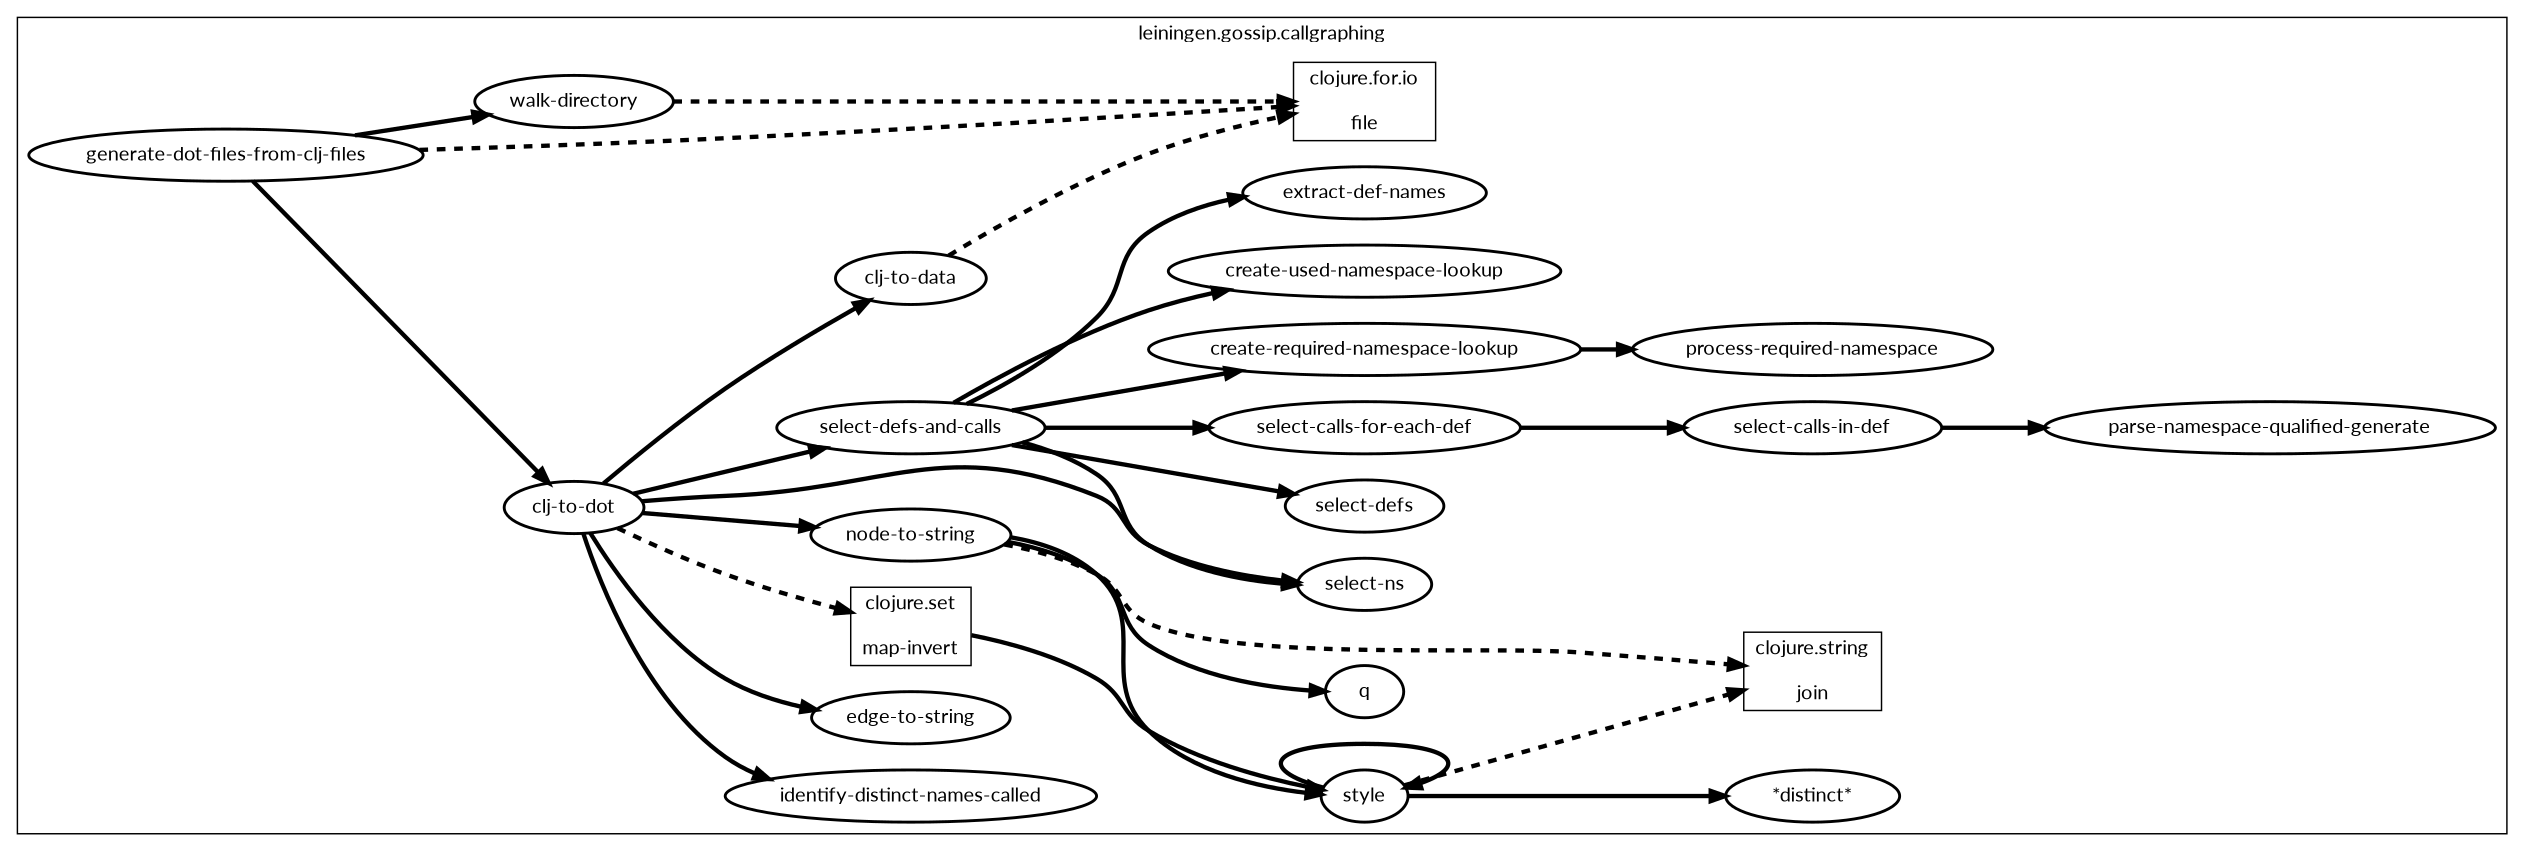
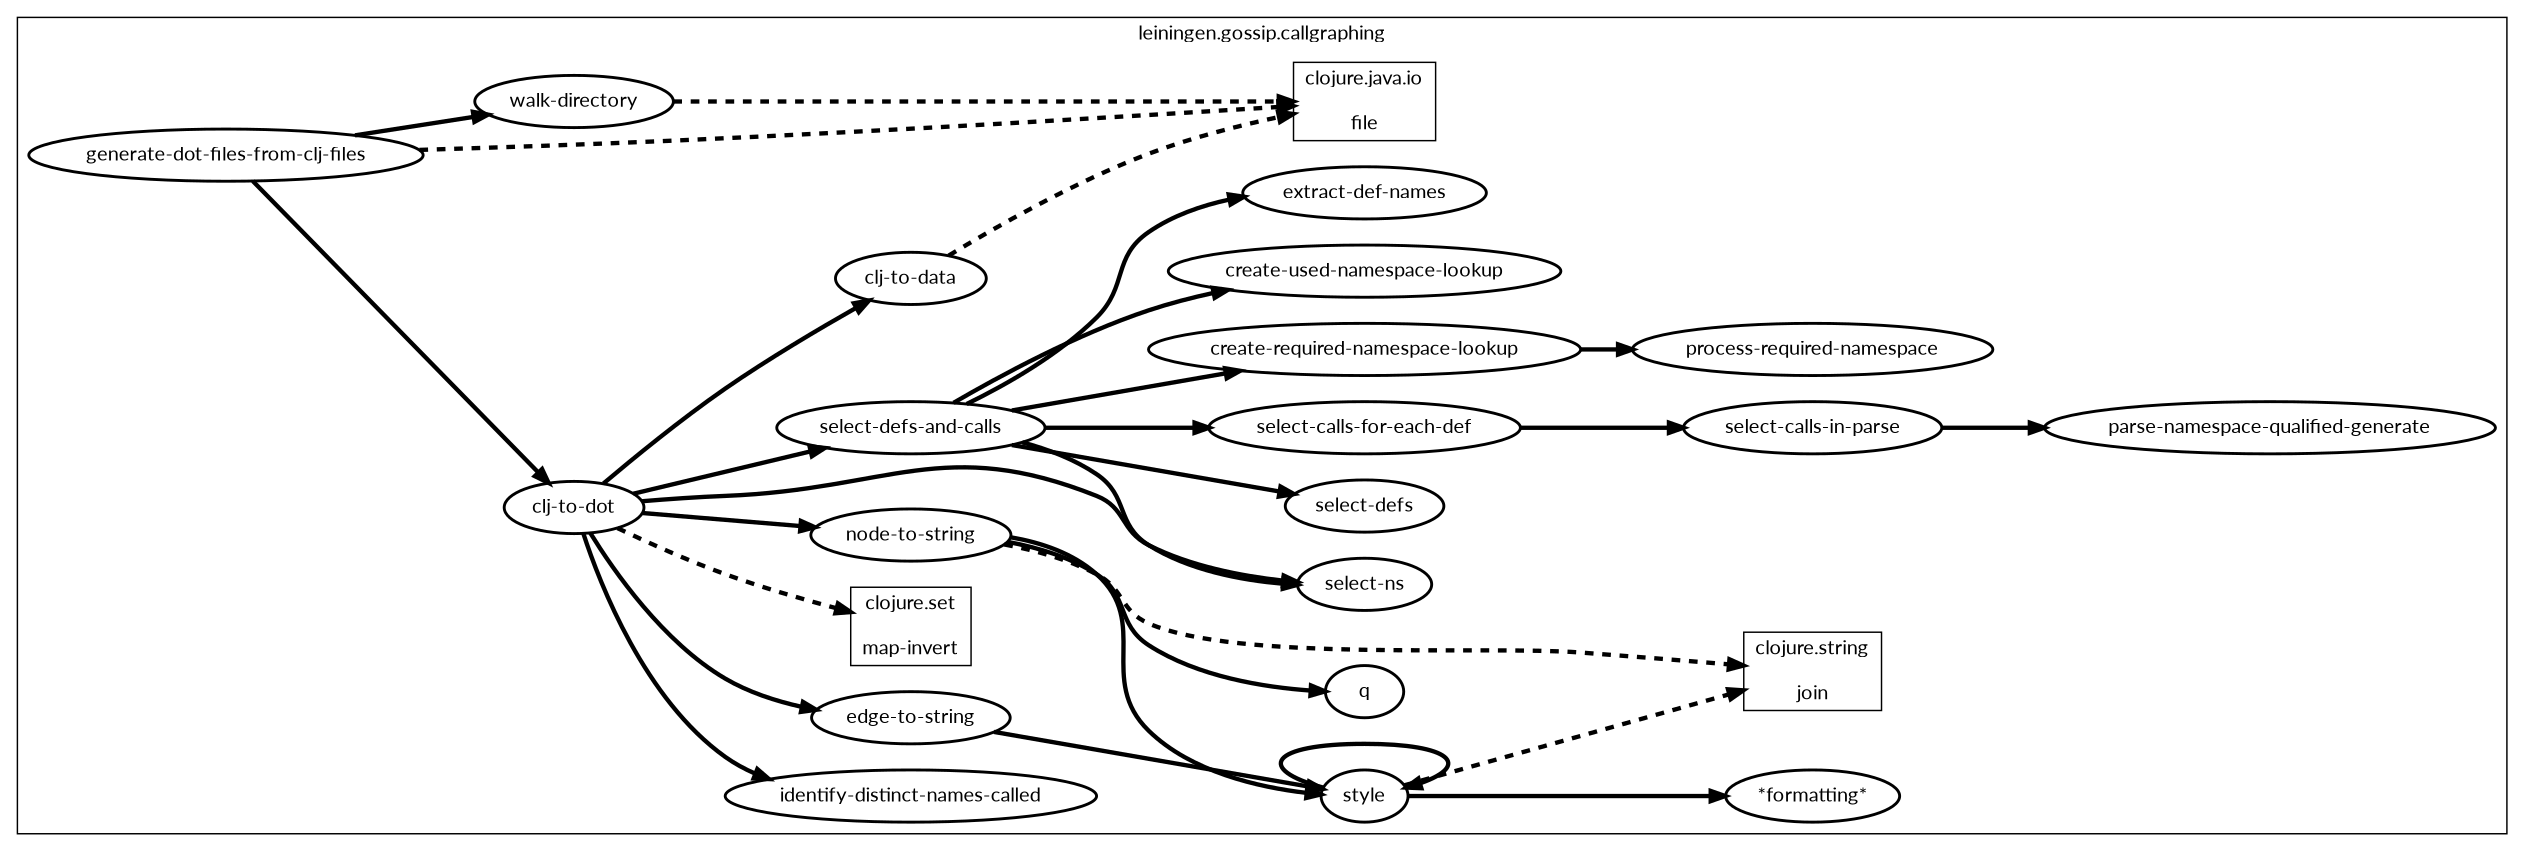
node "clojure.for.io file": label "clojure.for.io file" -> "clojure.java.io file"
node "select-calls-in-def": label "select-calls-in-def" -> "select-calls-in-parse"
edge "clojure.set map-invert" -> "style": now "edge-to-string" -> "style"
node "*distinct*": label "*distinct*" -> "*formatting*"
